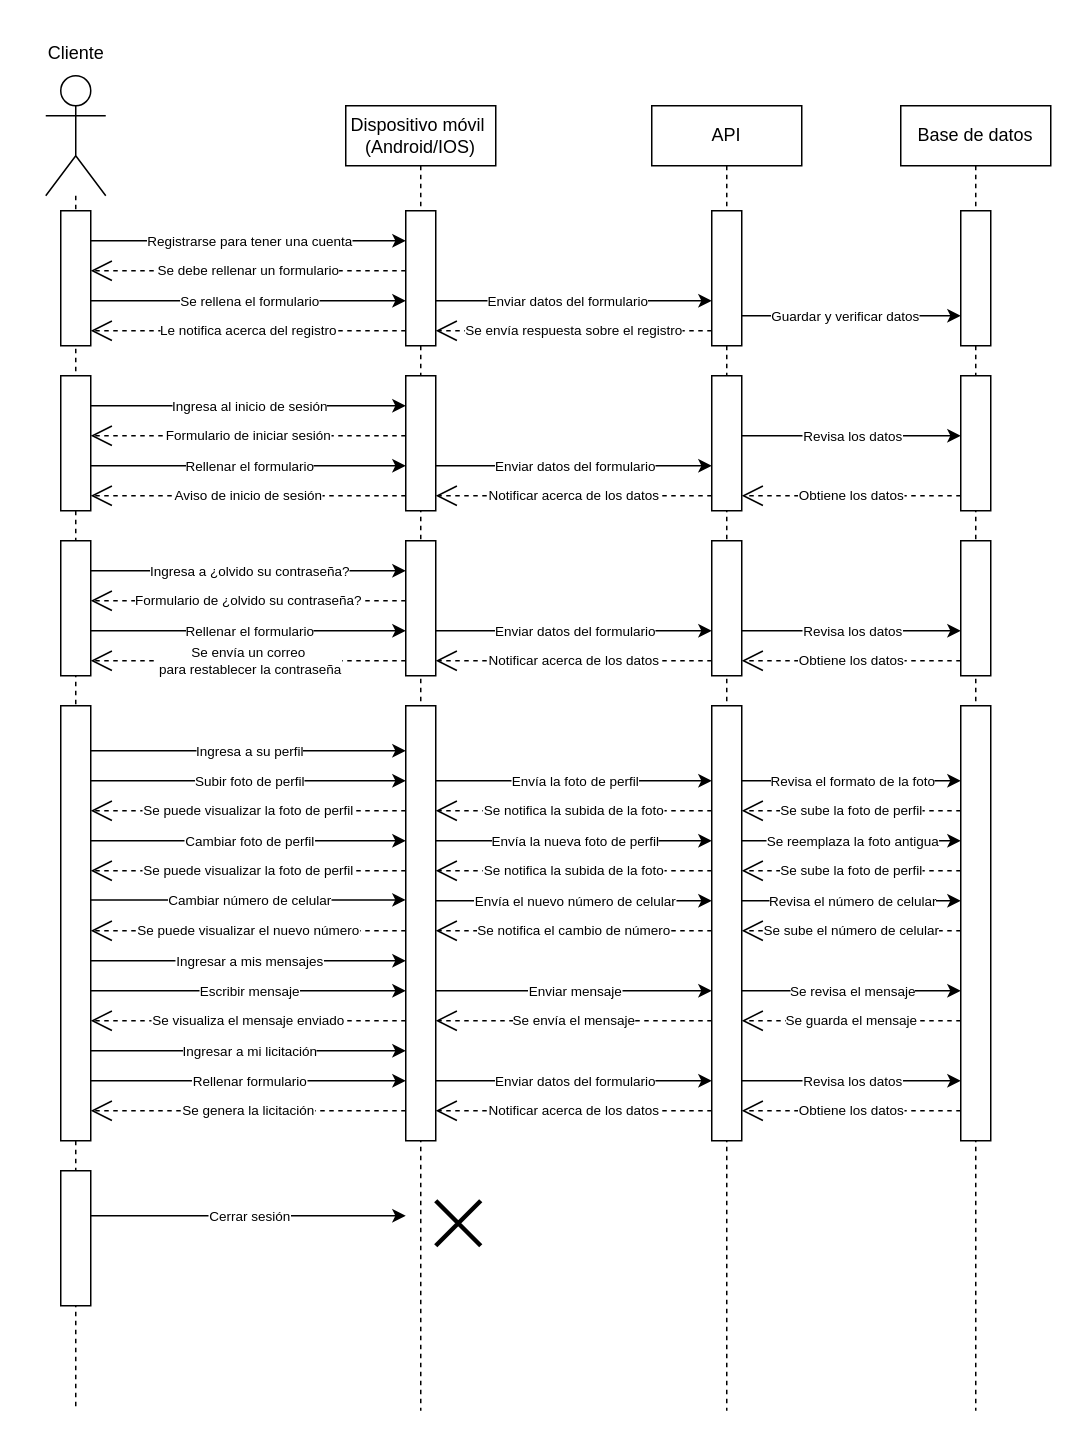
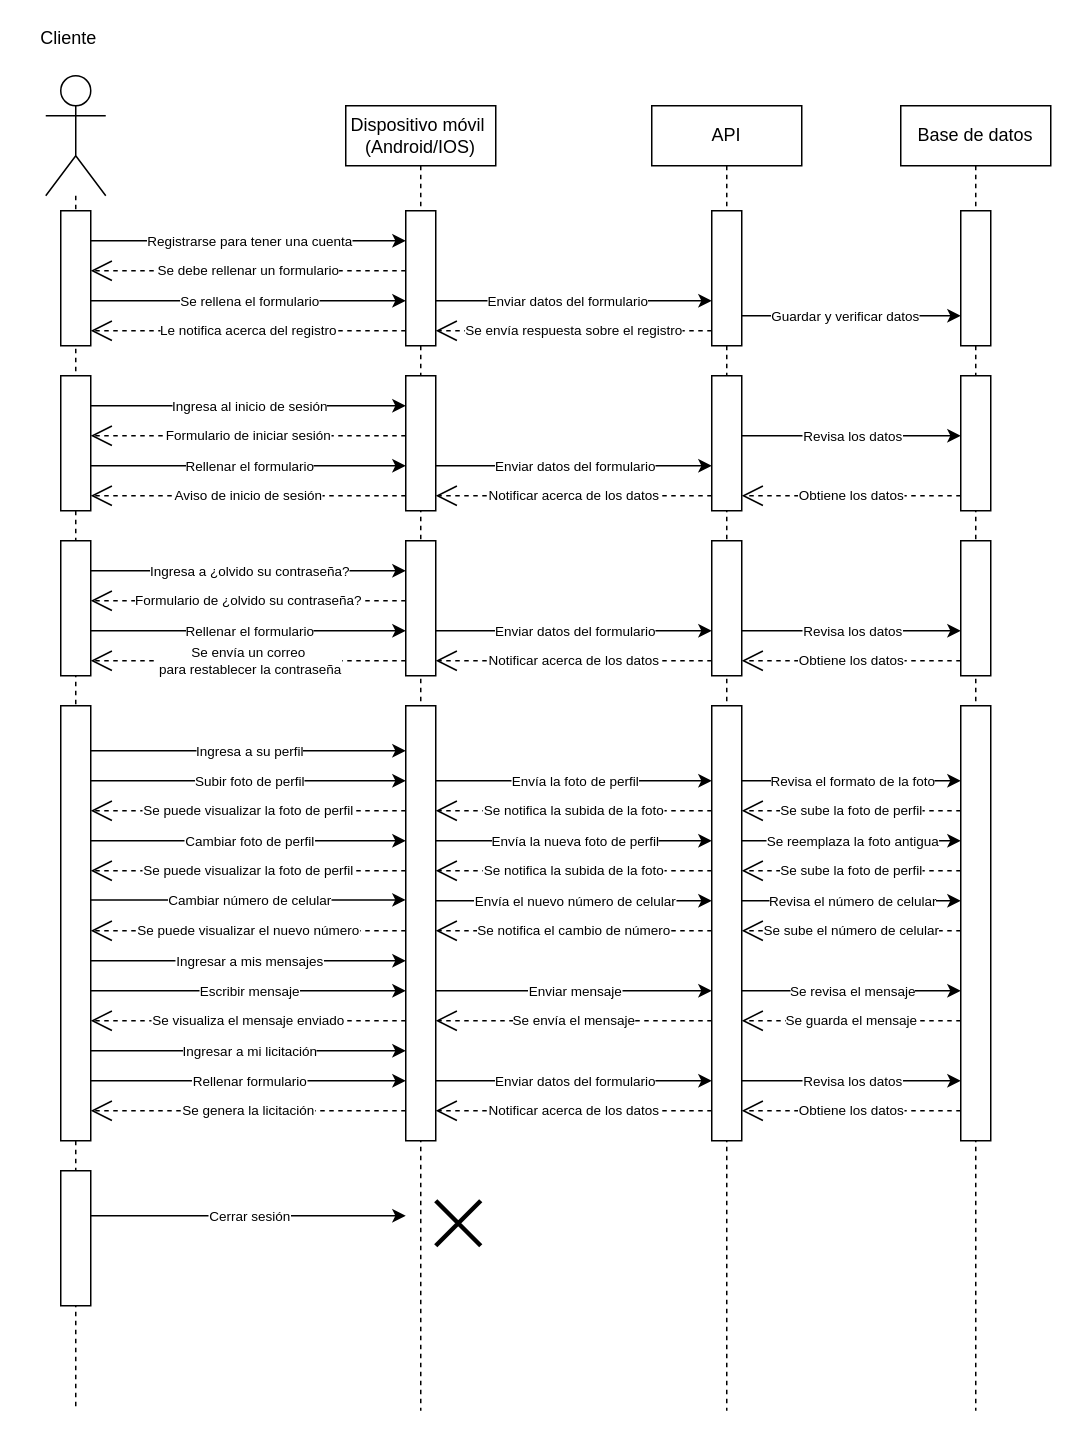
node "Cliente": moved (76, 53) -> (68, 38)
